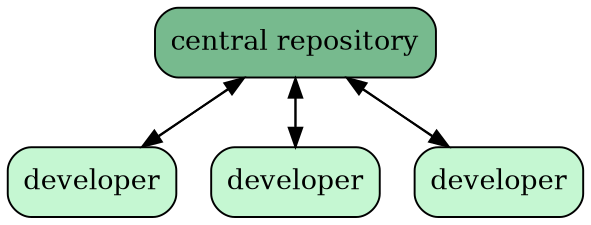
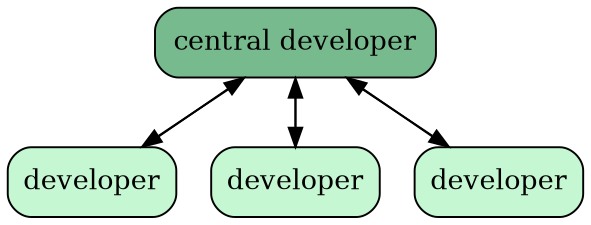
node "central repository": label "central repository" -> "central developer"
